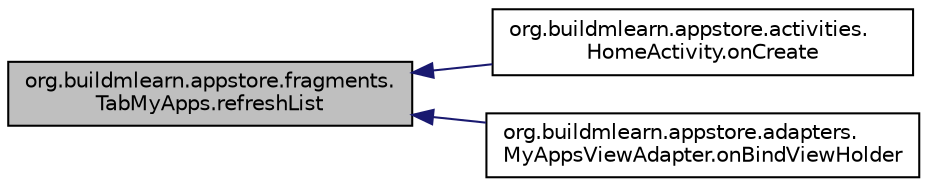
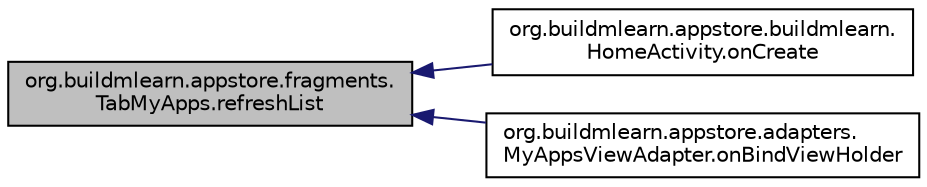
node "org.buildmlearn.appstore.activities. HomeActivity.onCreate": label "org.buildmlearn.appstore.activities. HomeActivity.onCreate" -> "org.buildmlearn.appstore.buildmlearn. HomeActivity.onCreate"
